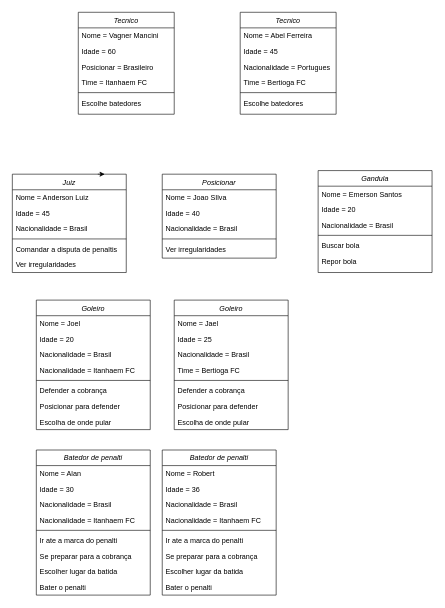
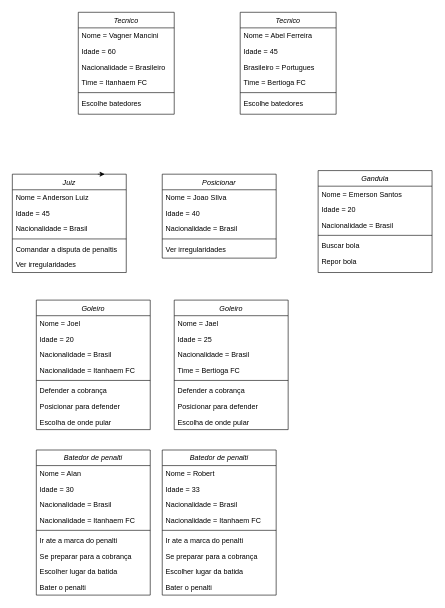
node "Posicionar = Brasileiro": label "Posicionar = Brasileiro" -> "Nacionalidade = Brasileiro"
node "Nacionalidade = Portugues": label "Nacionalidade = Portugues" -> "Brasileiro = Portugues"
node "Idade = 36": label "Idade = 36" -> "Idade = 33"
